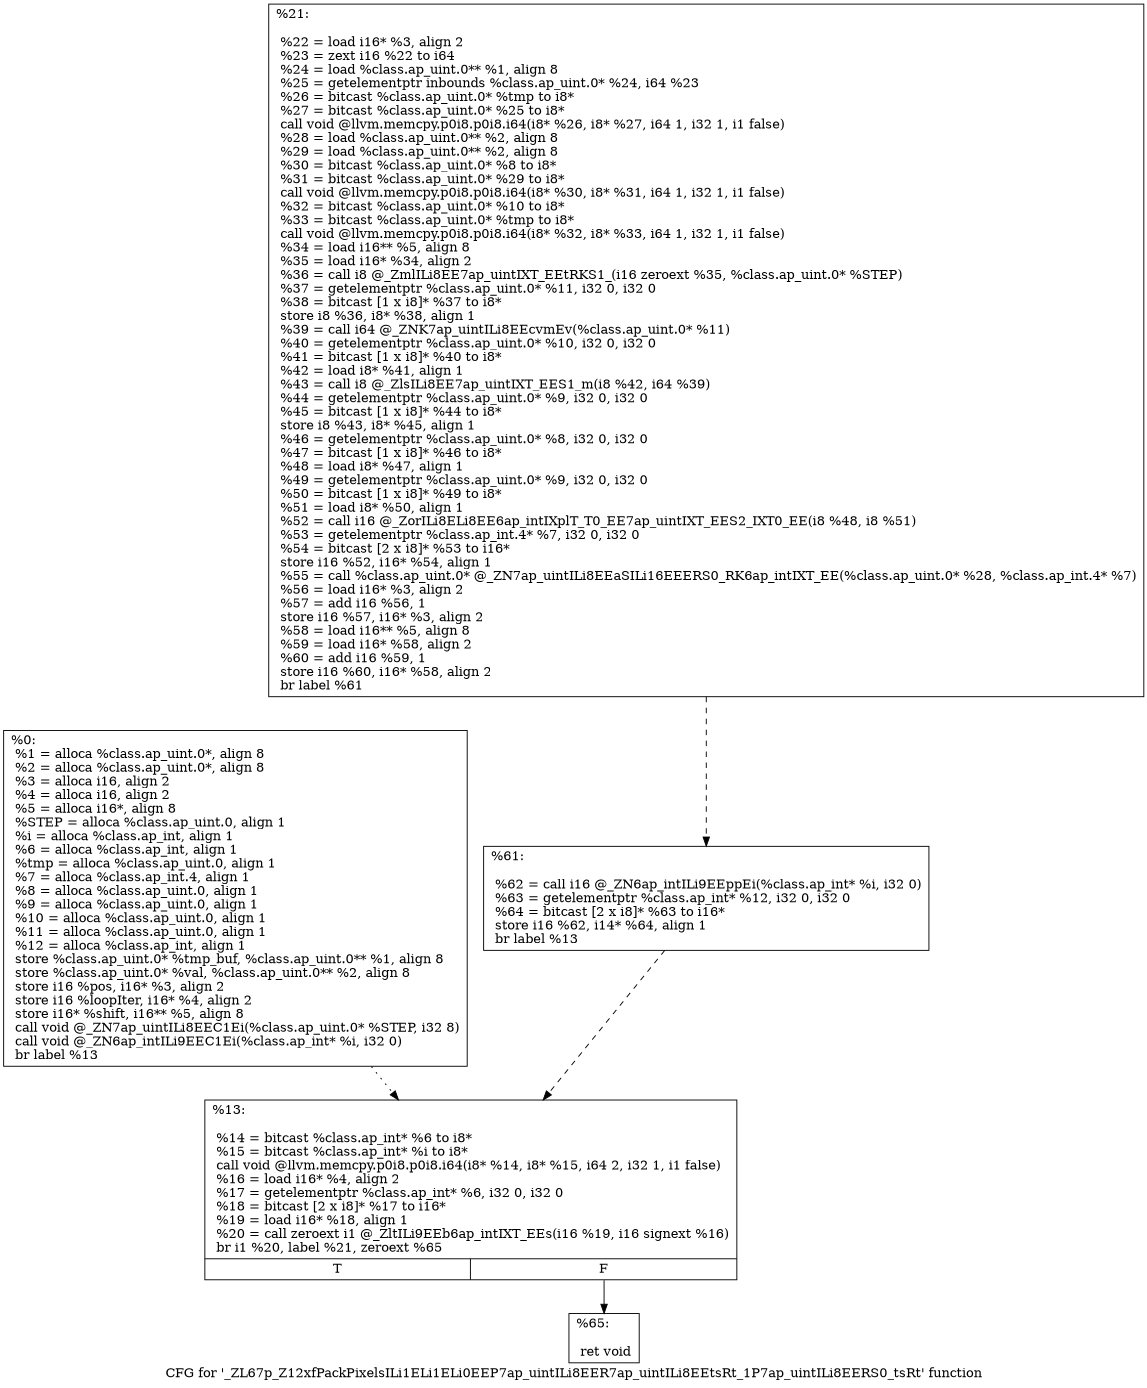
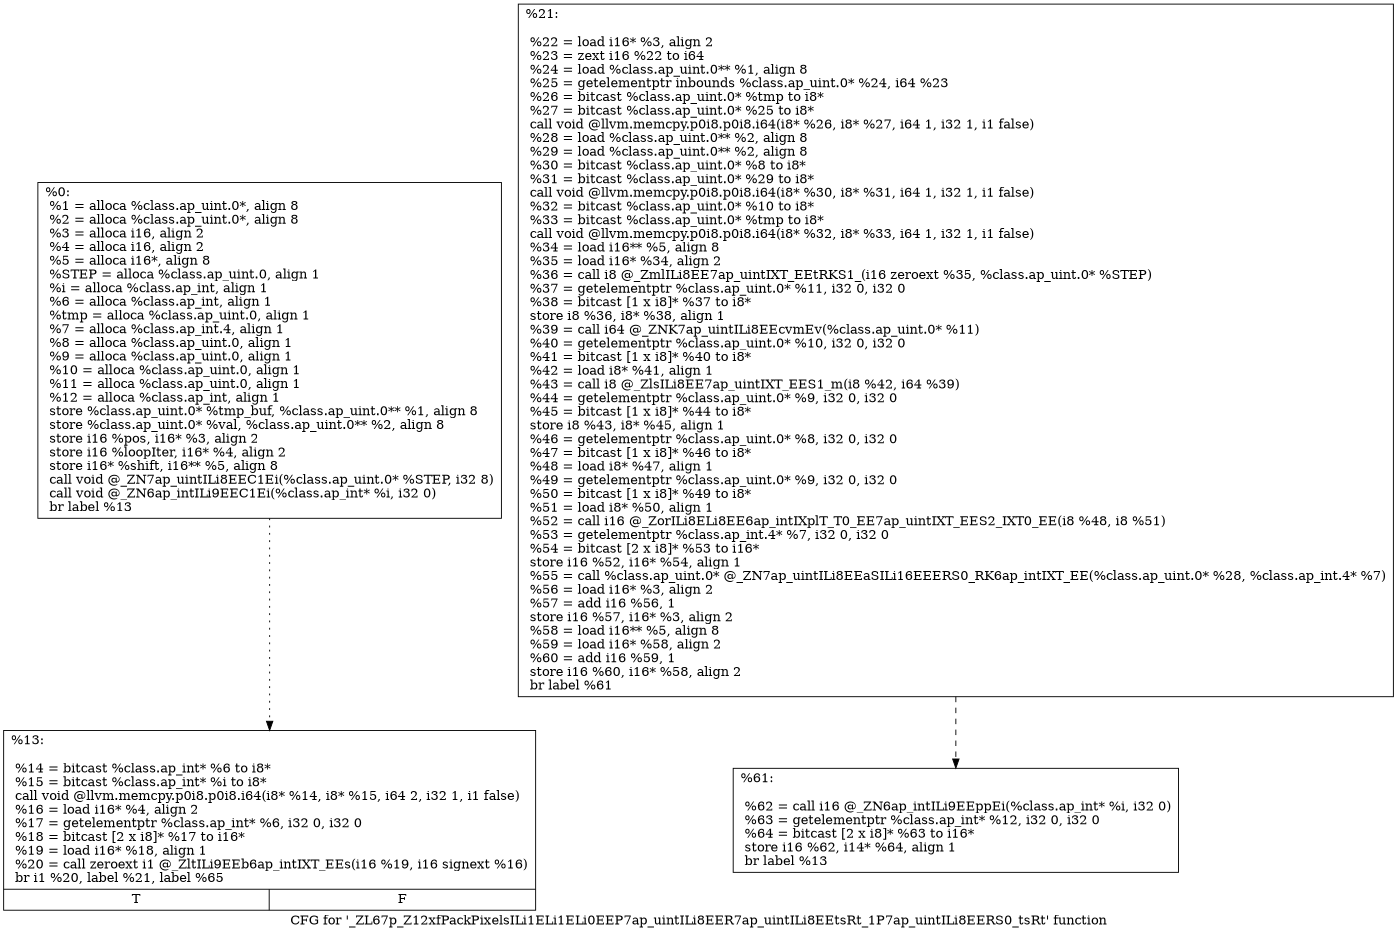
edge "%61:" -> "%13:": removed
node "%13:": text "br i1 %20, label %21, zeroext %65" -> "br i1 %20, label %21, label %65"
node "%65:": removed
